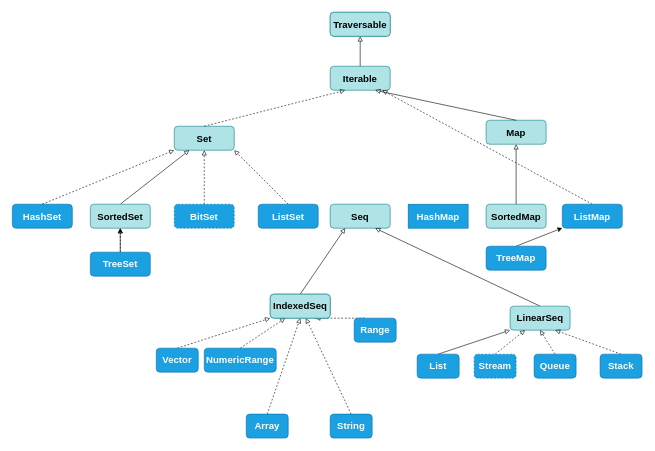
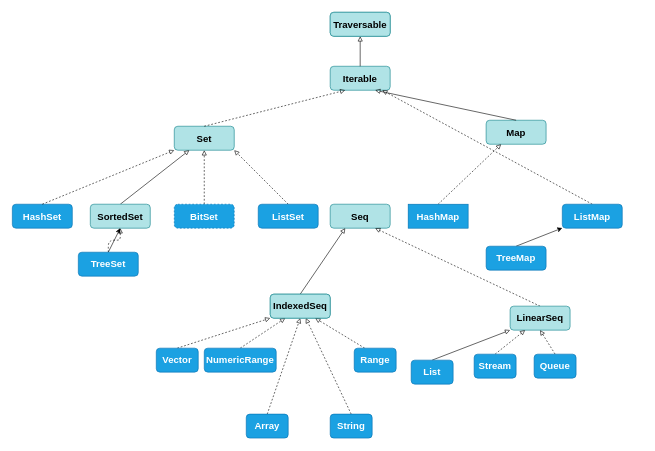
edge "HashMap" -> "Map": added
edge "SortedMap" -> "Map": removed
node "SortedMap": removed
node "TreeSet": moved (120, 264) -> (108, 264)
edge "LinearSeq" -> "Seq": style solid -> dashed
node "Range": moved (375, 330) -> (375, 360)
edge "Stack" -> "LinearSeq": removed
node "List": moved (438, 366) -> (432, 372)
node "Stream": style dashed -> solid
node "Stack": removed
